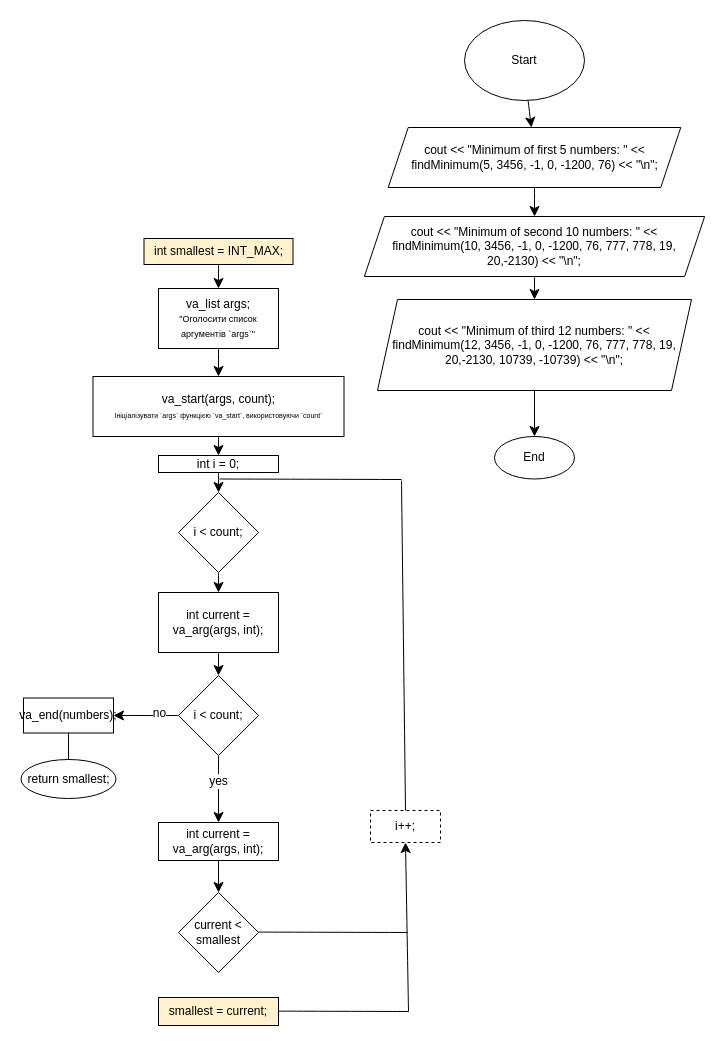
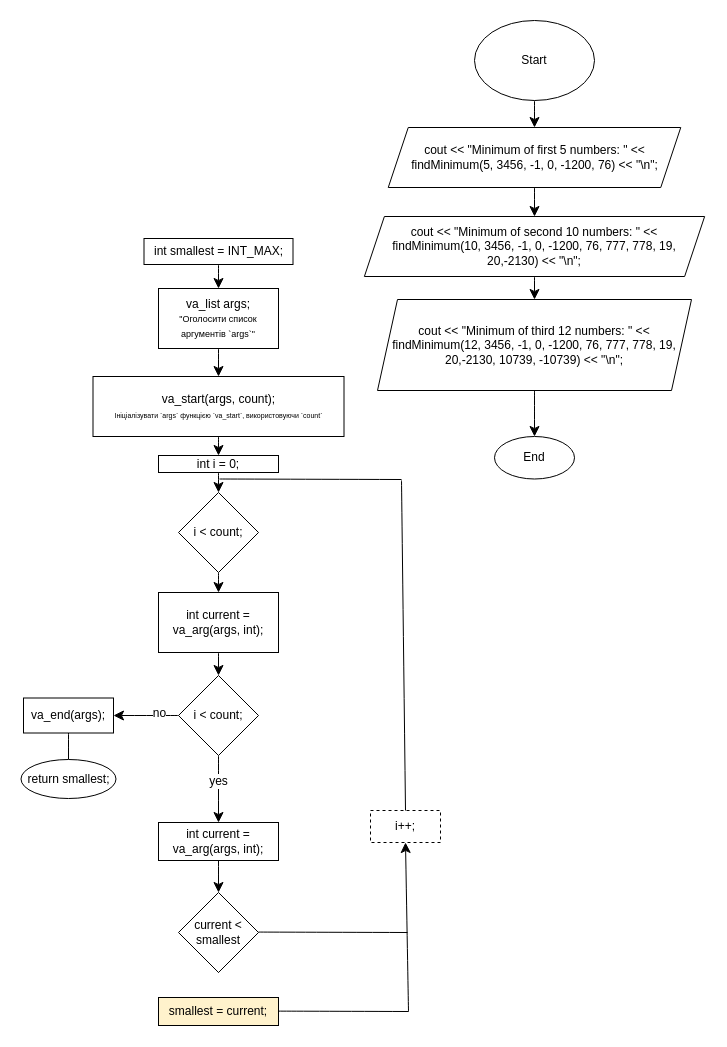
node "Start": moved (525, 61) -> (535, 61)
node "int smallest = INT_MAX;": fillcolor #fff2cc -> #ffffff
node "va_end(numbers);": label "va_end(numbers);" -> "va_end(args);"
